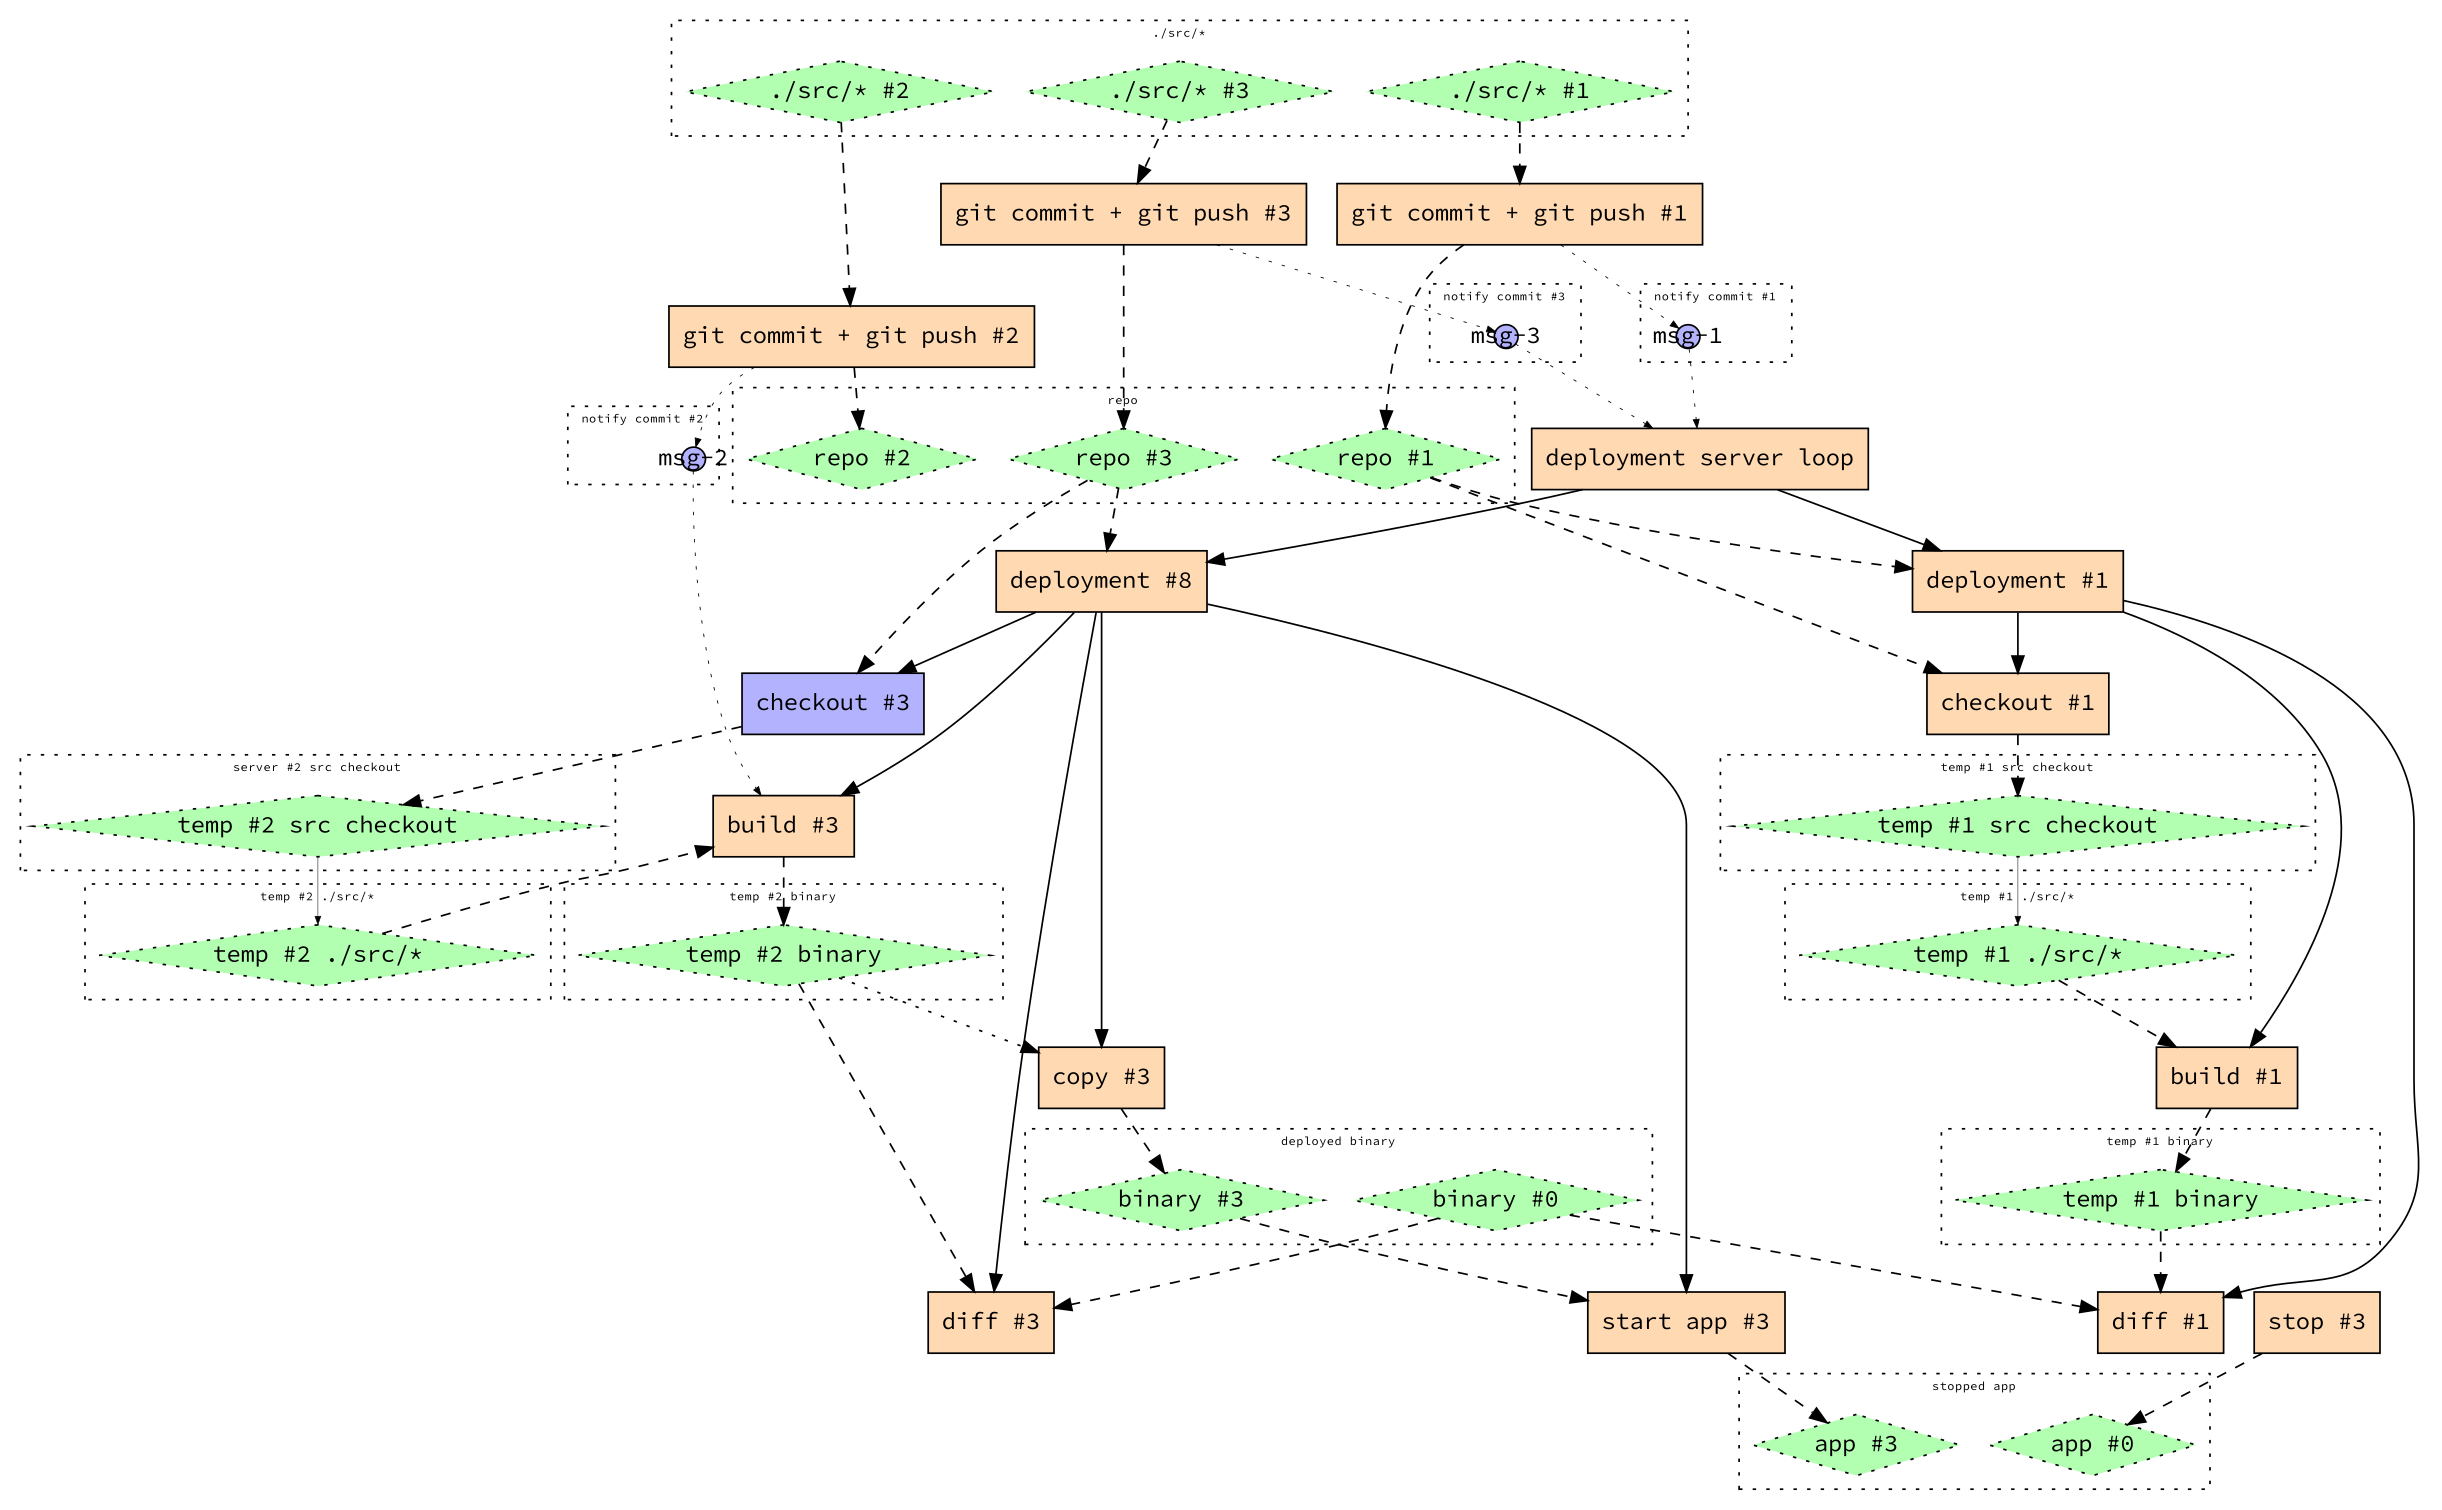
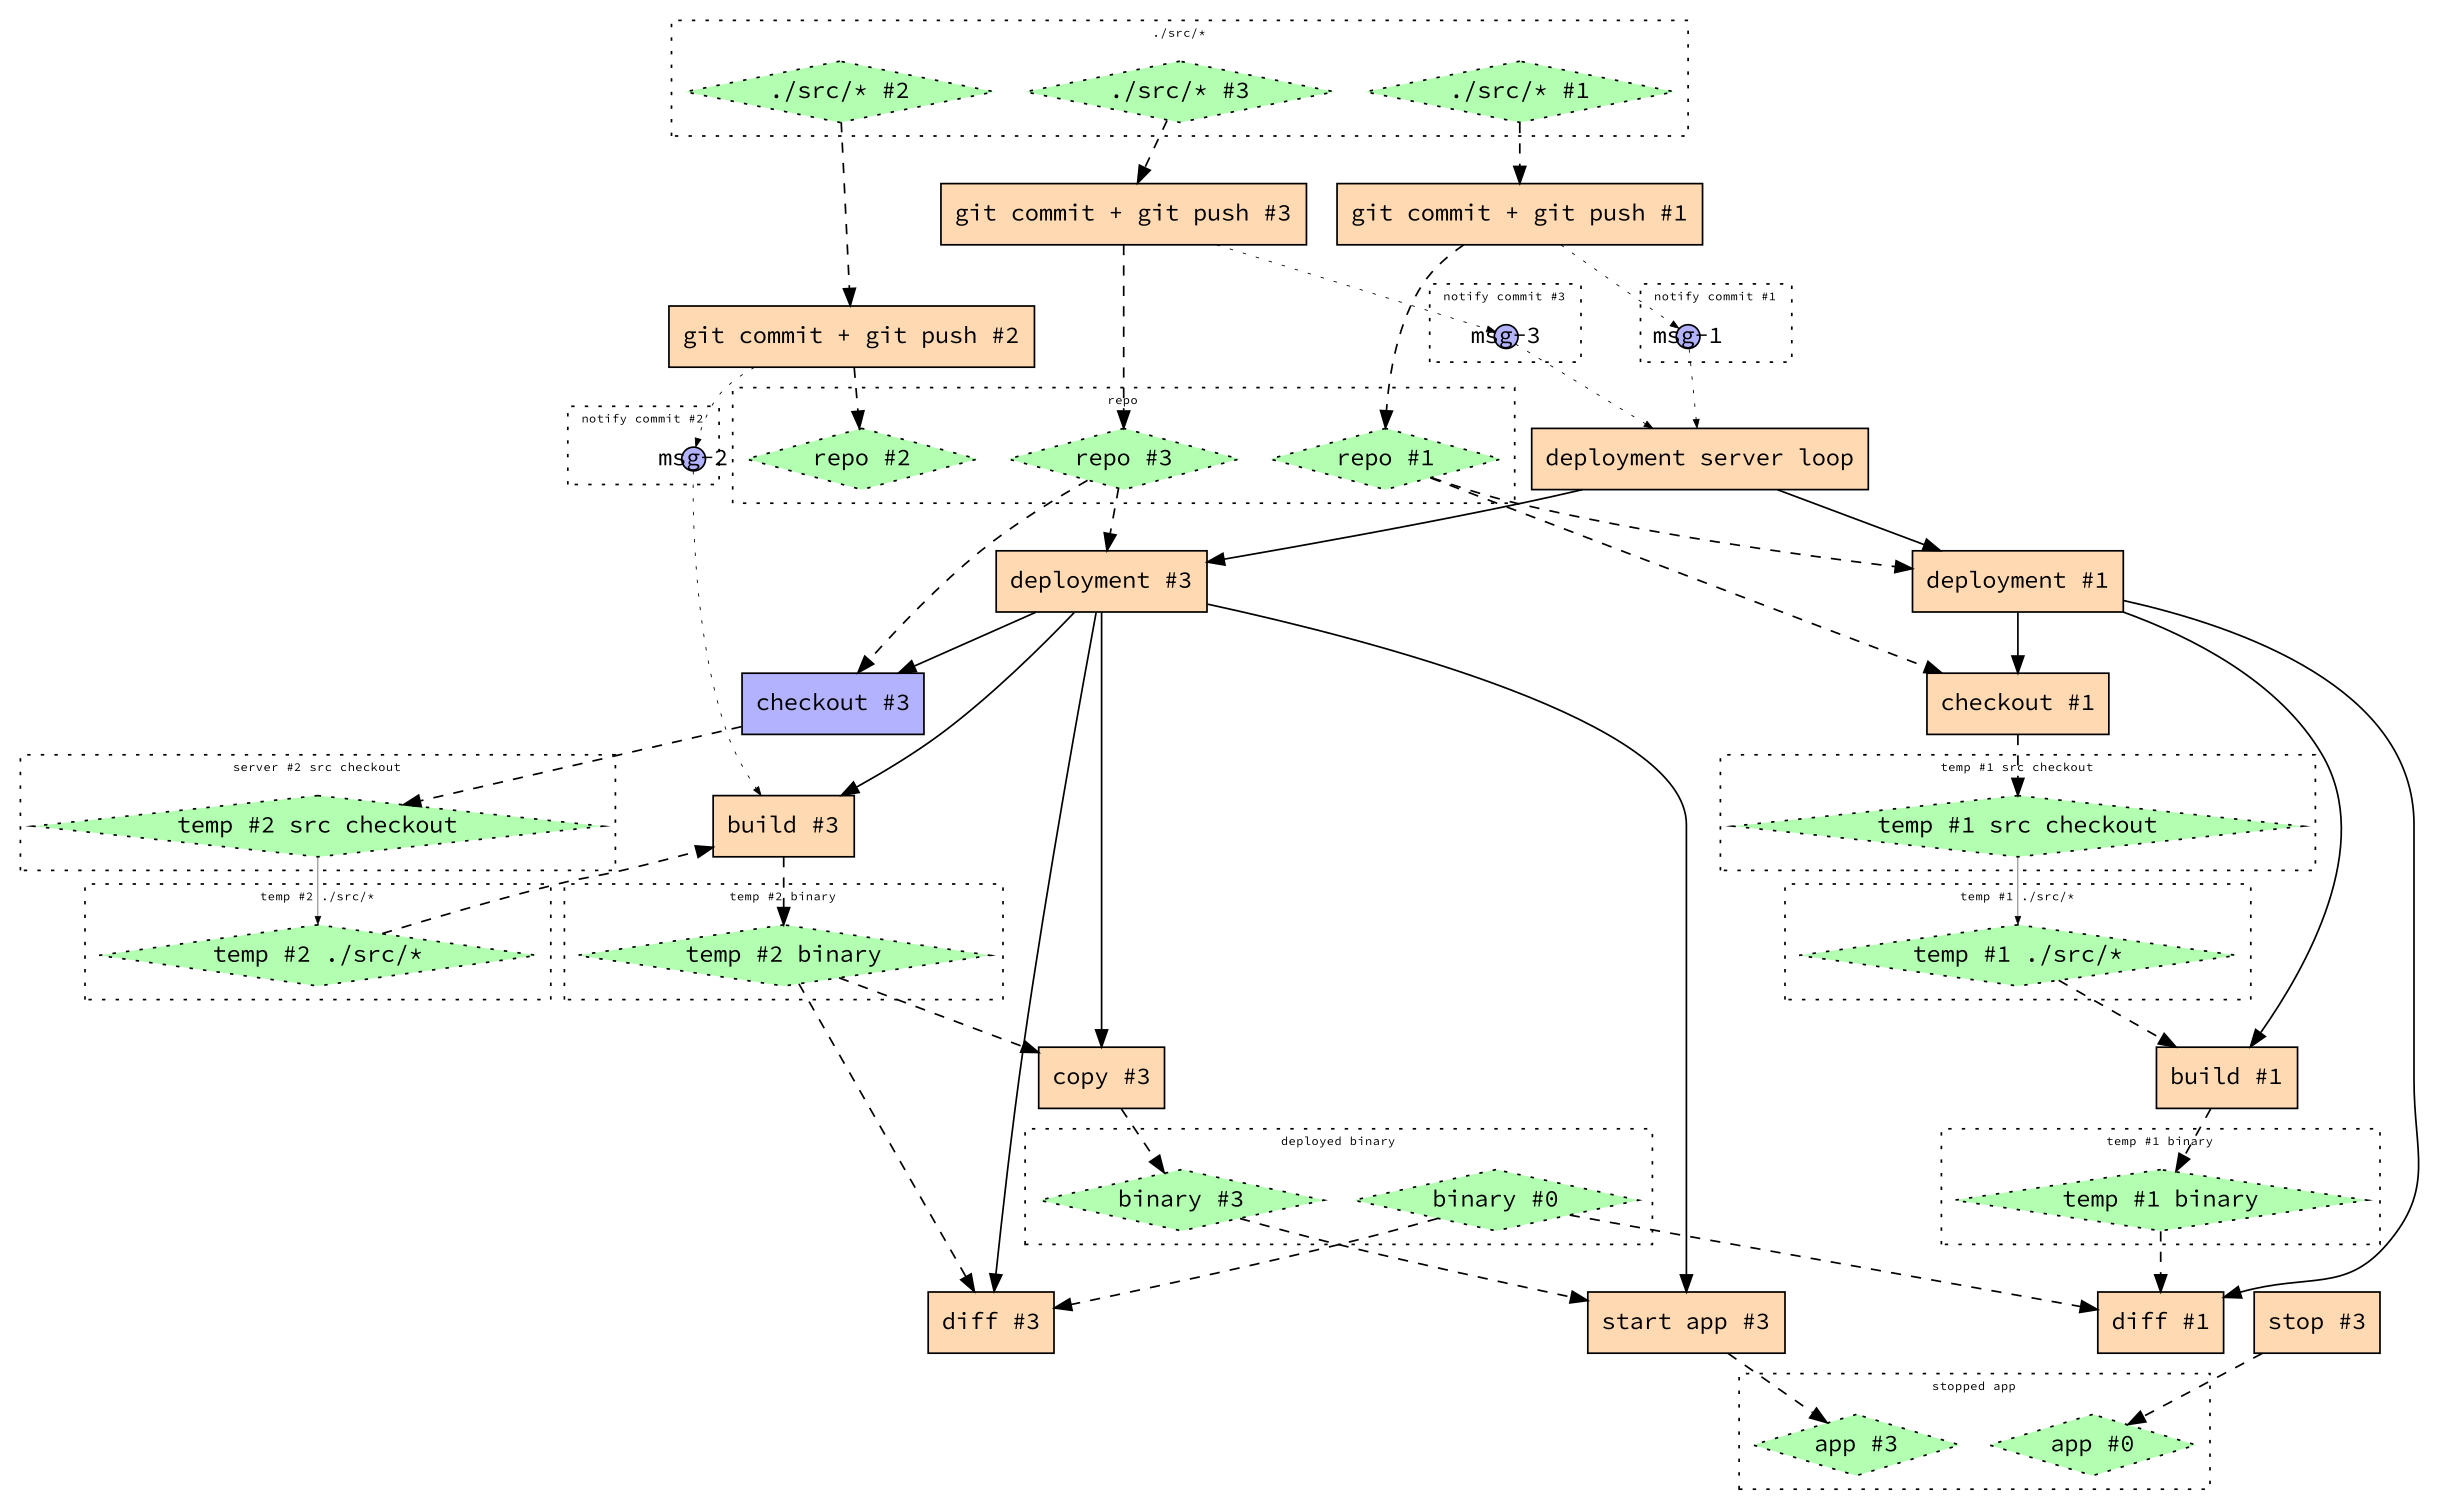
node "deployment #8": label "deployment #8" -> "deployment #3"
edge "temp #2 binary" -> "copy #3": style dotted -> dashed
